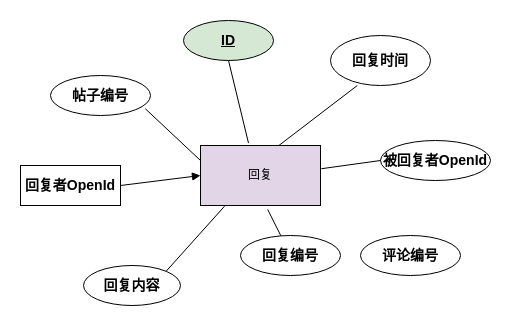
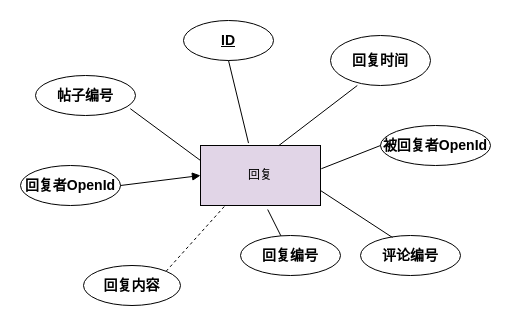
node "ID": fillcolor #d5e8d4 -> #ffffff
node "帖子编号": moved (101, 96) -> (86, 96)
node "被回复者OpenId": moved (436, 161) -> (436, 146)
node "回复者OpenId": shape rectangle -> ellipse
edge "回复" -- "评论编号": added
edge "回复" -- "回复内容": style solid -> dashed
